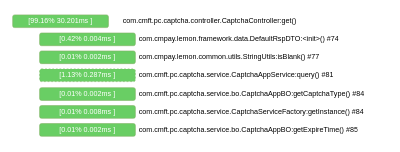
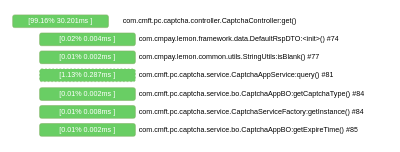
node "[0.42% 0.004ms ]": label "[0.42% 0.004ms ]" -> "[0.02% 0.004ms ]"
